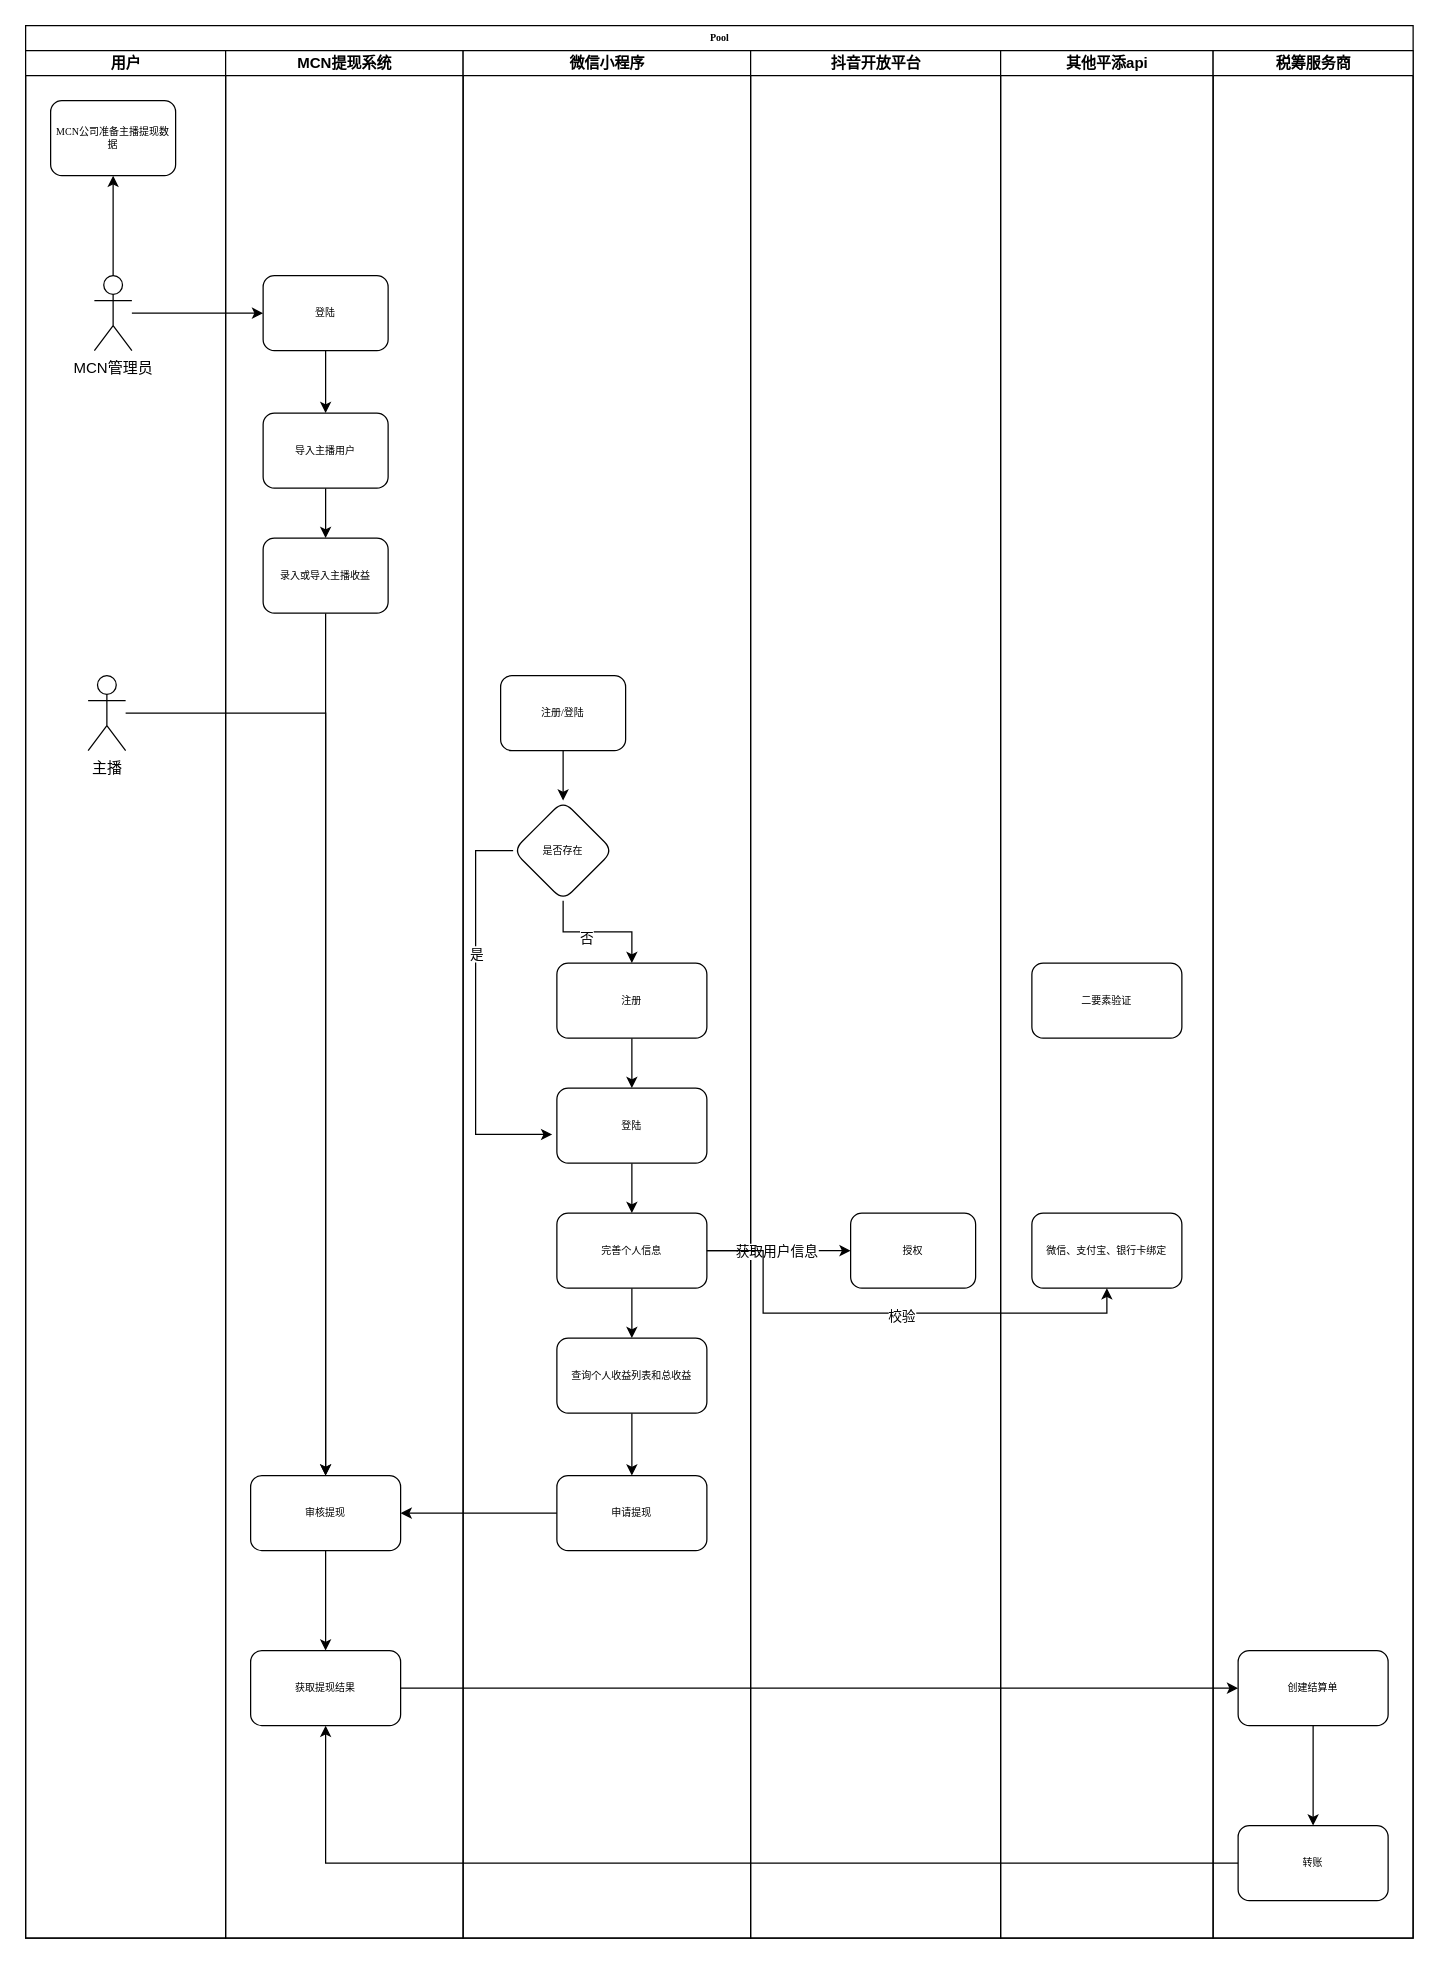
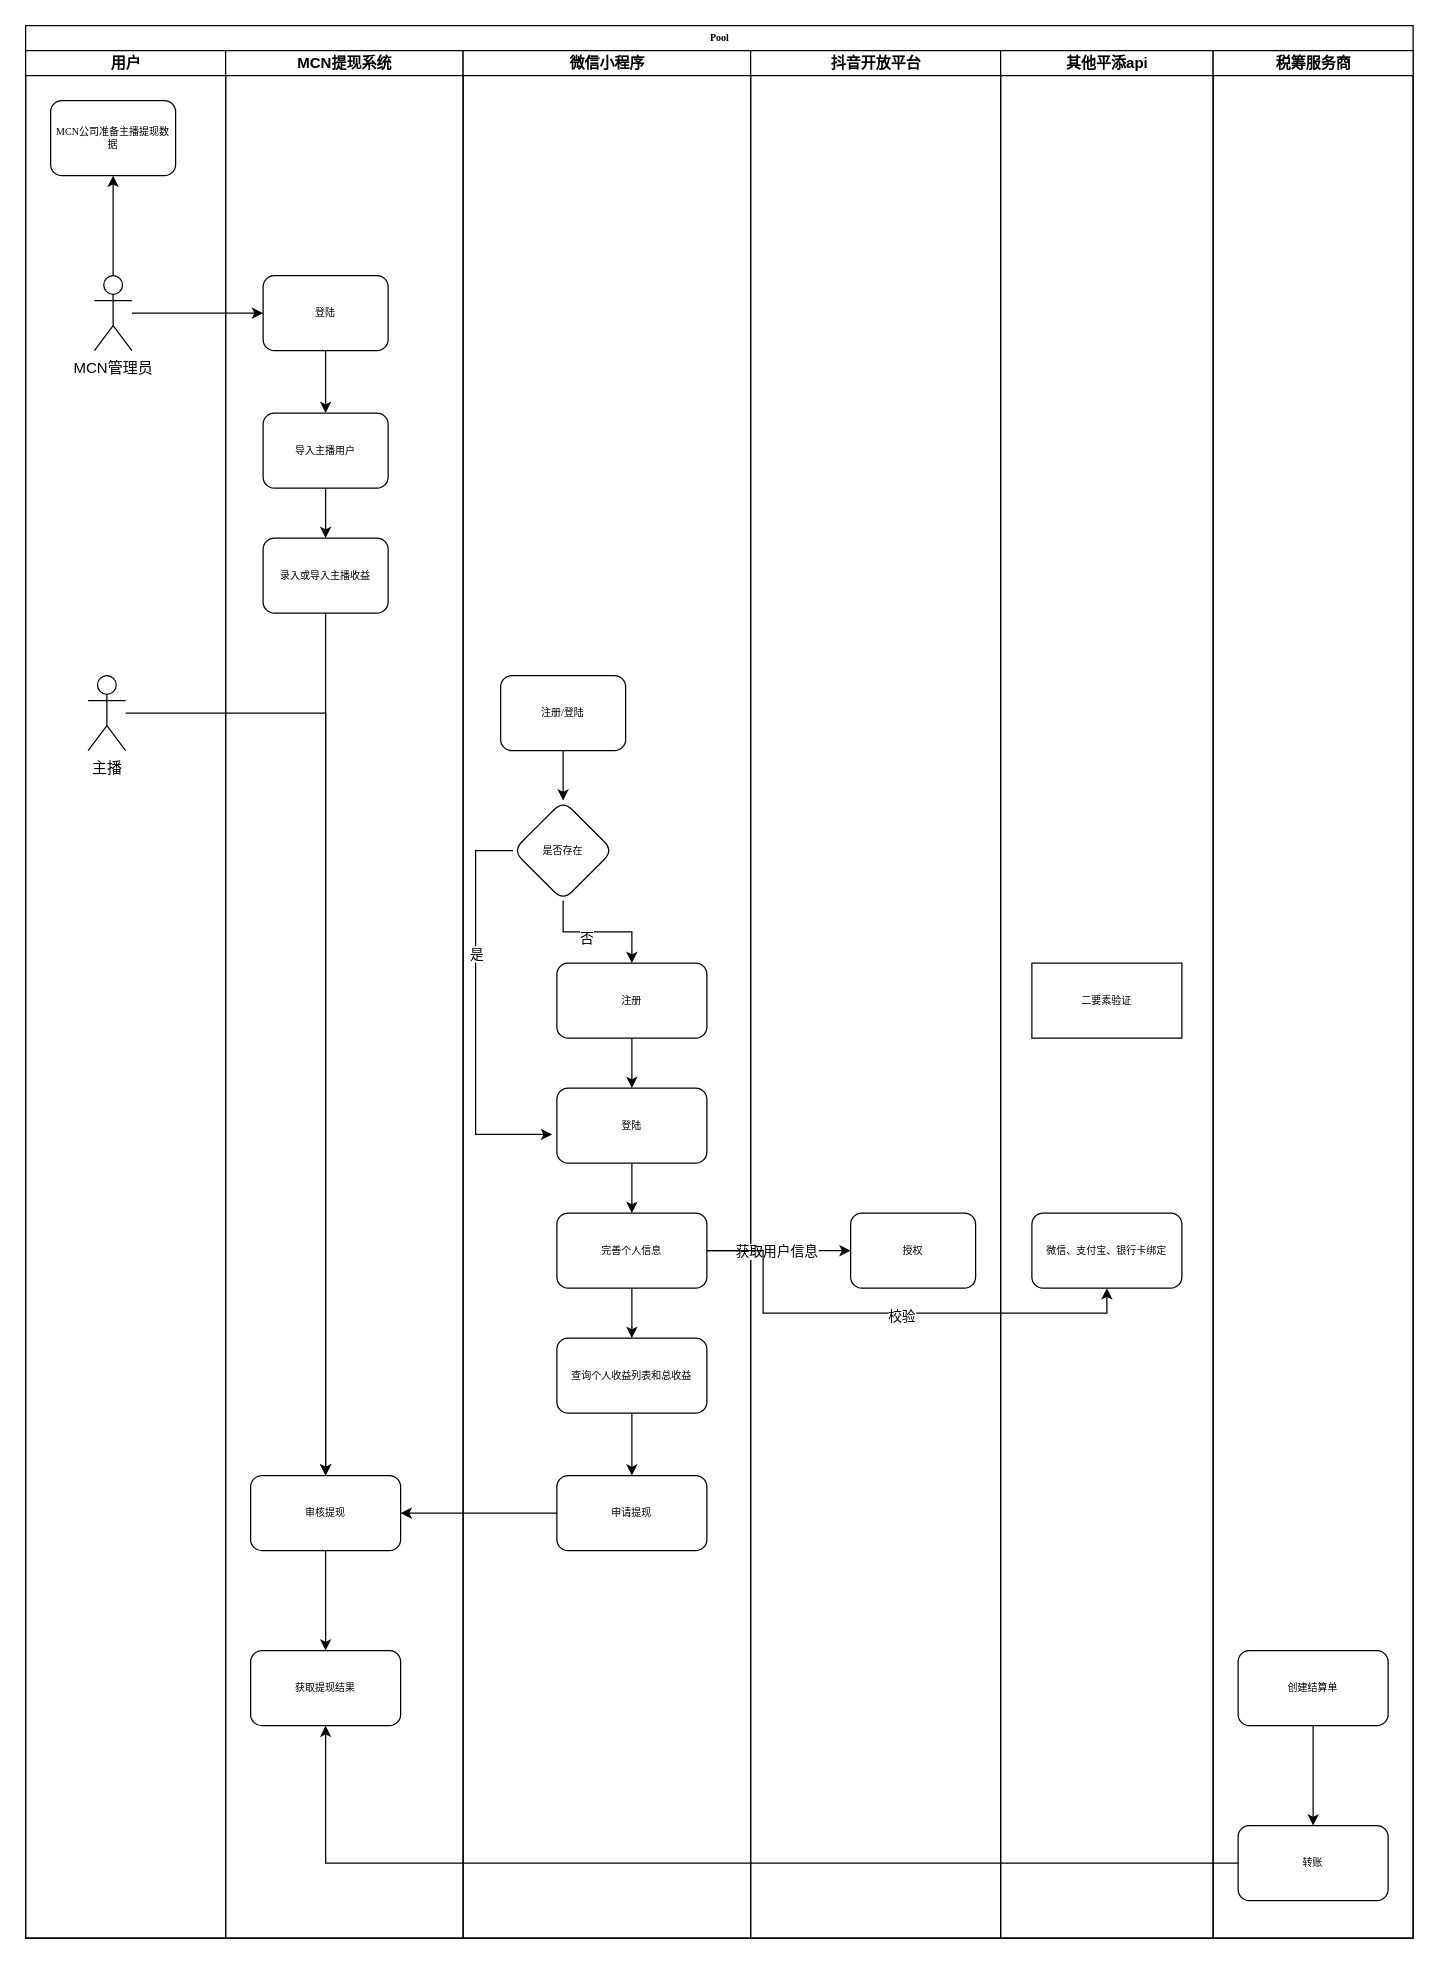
node "二要素验证": shape rounded rectangle -> rectangle
edge "获取提现结果" -> "创建结算单": removed
